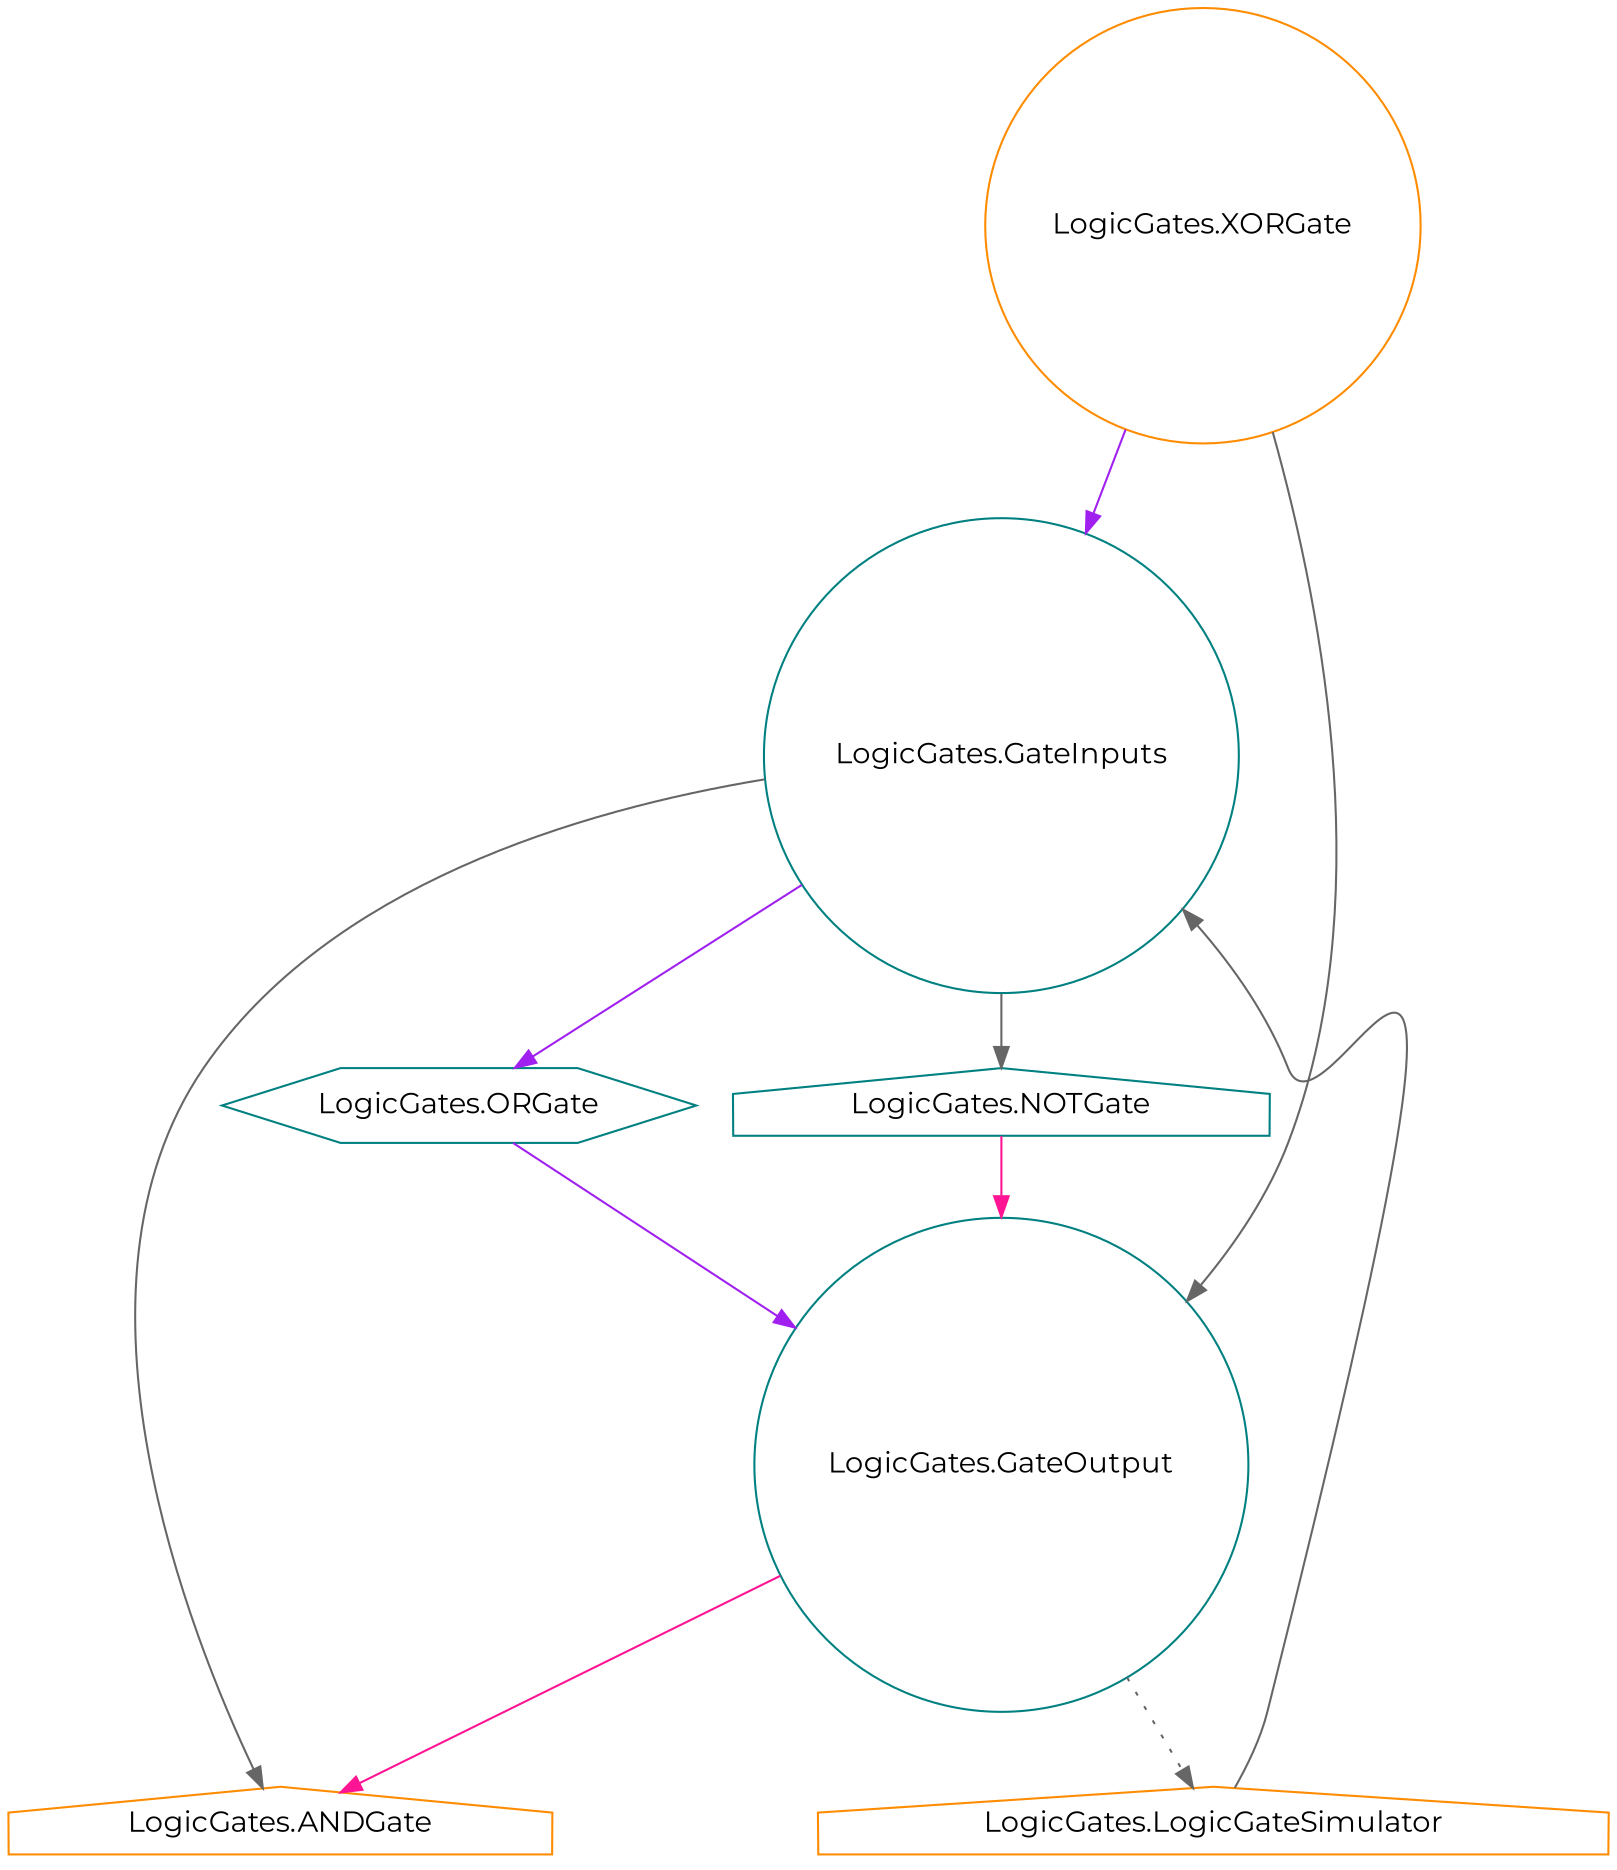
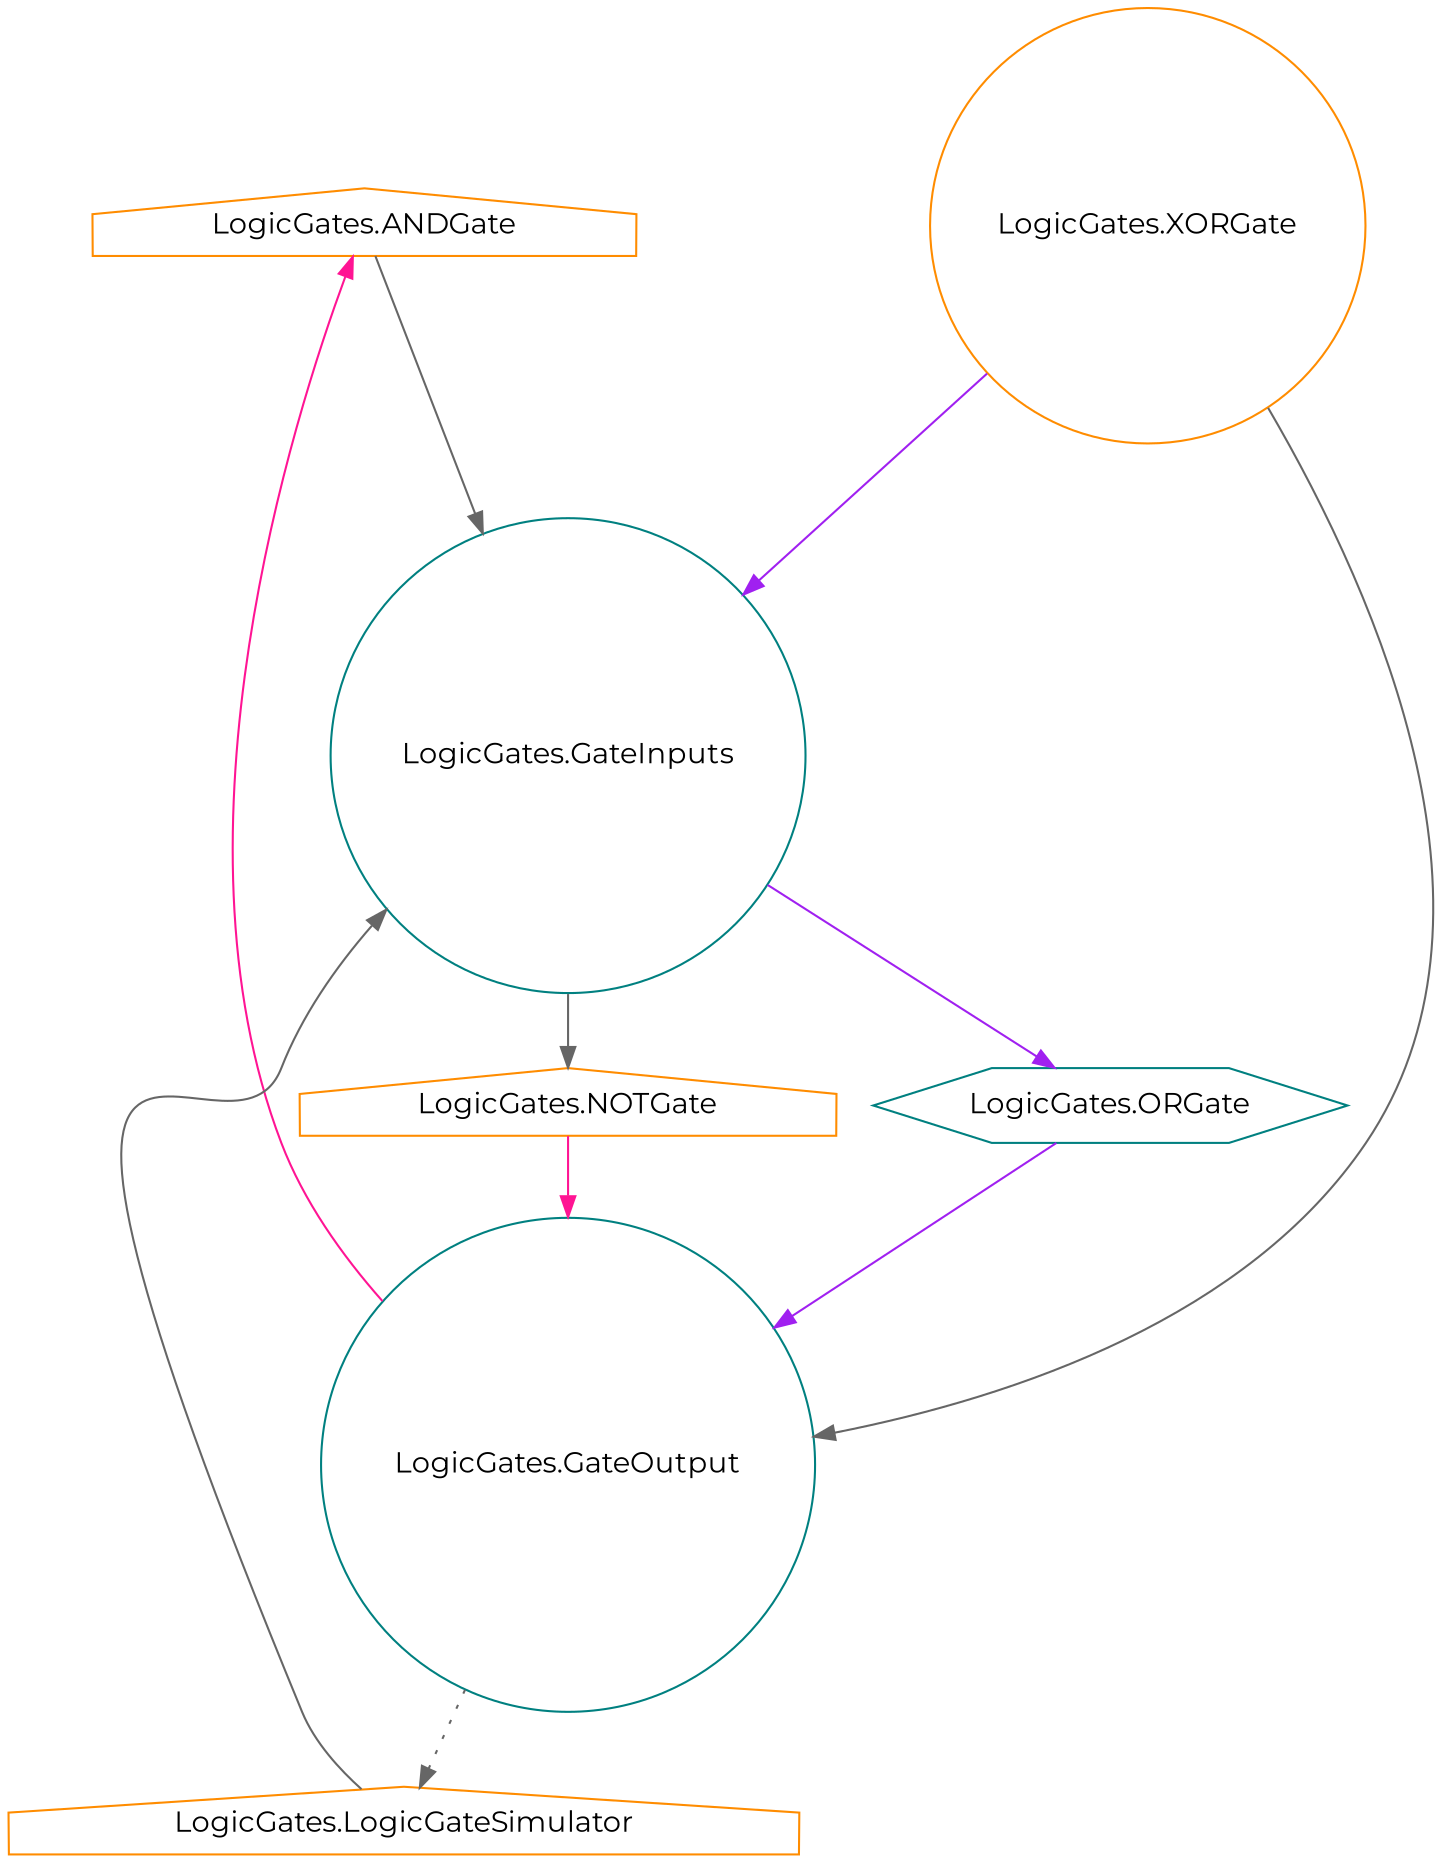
edge "LogicGates.GateInputs" -> "LogicGates.ANDGate": reversed
node "LogicGates.NOTGate": color teal -> darkorange
